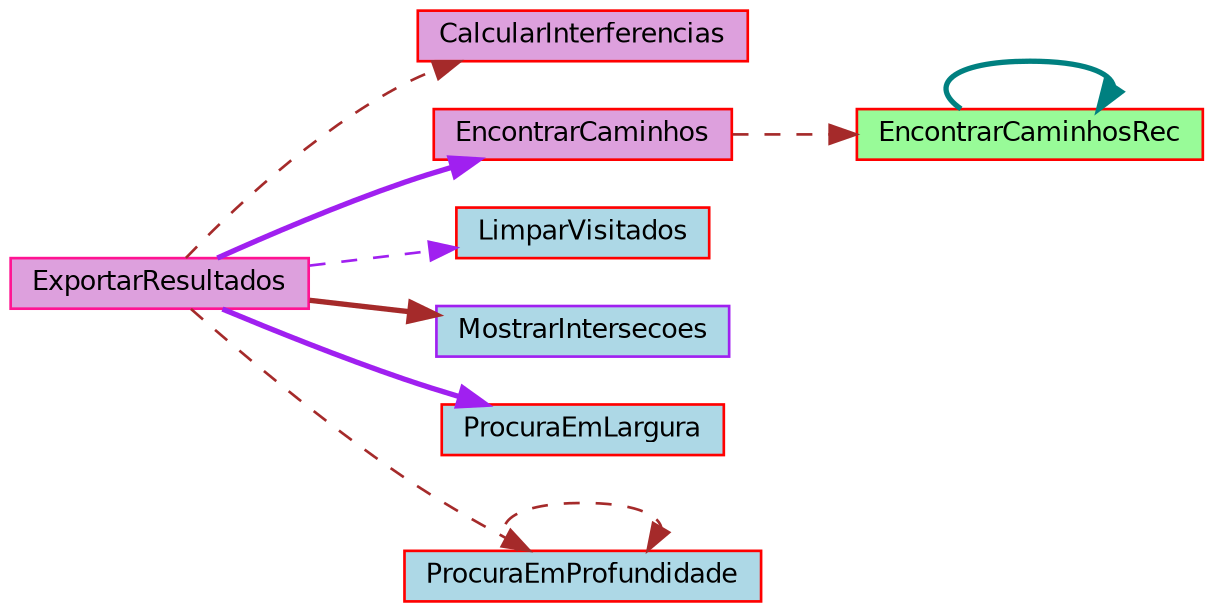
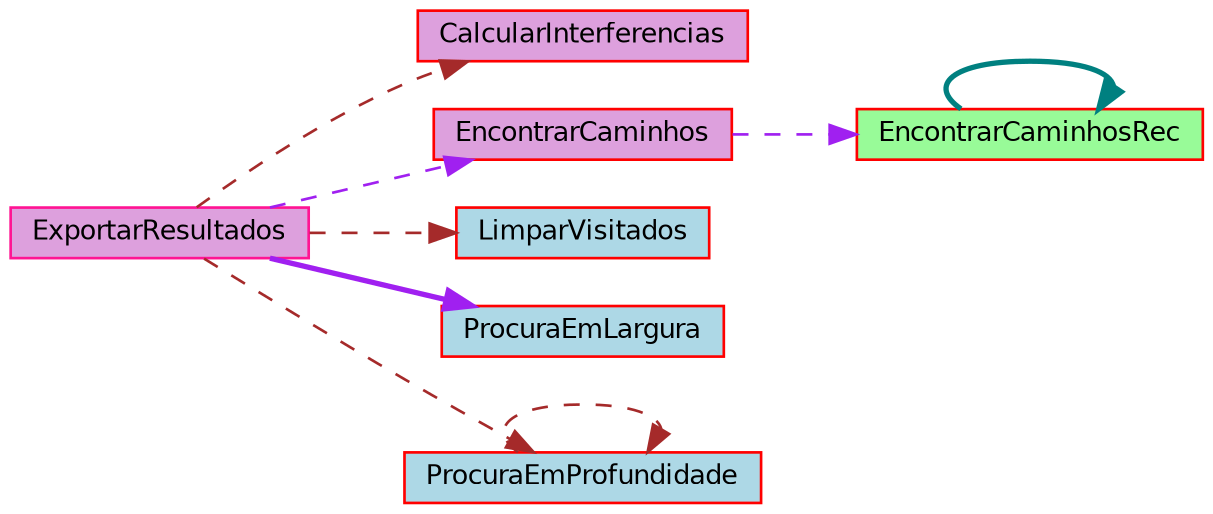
edge "EncontrarCaminhos" -> "EncontrarCaminhosRec": color brown -> purple
edge "ExportarResultados" -> "EncontrarCaminhos": style bold -> dashed
edge "ExportarResultados" -> "LimparVisitados": color purple -> brown
node "MostrarIntersecoes": removed
